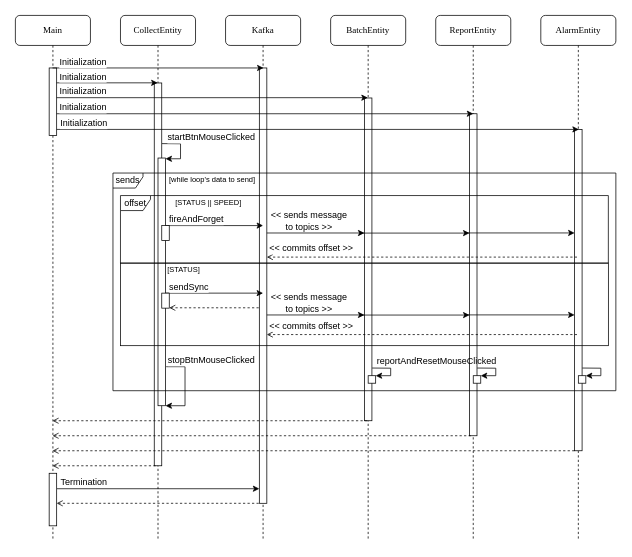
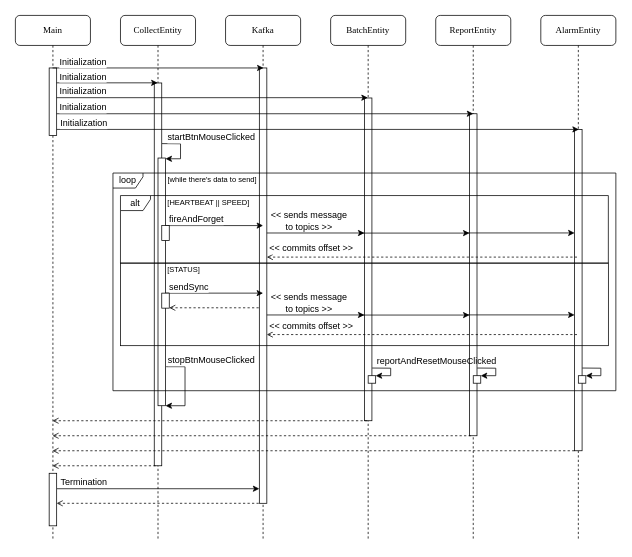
node "sends": label "sends" -> "loop"
node "[while loop's data to send]": label "[while loop's data to send]" -> "[while there's data to send]"
node "[STATUS || SPEED]": label "[STATUS || SPEED]" -> "[HEARTBEAT || SPEED]"
node "offset": label "offset" -> "alt"
